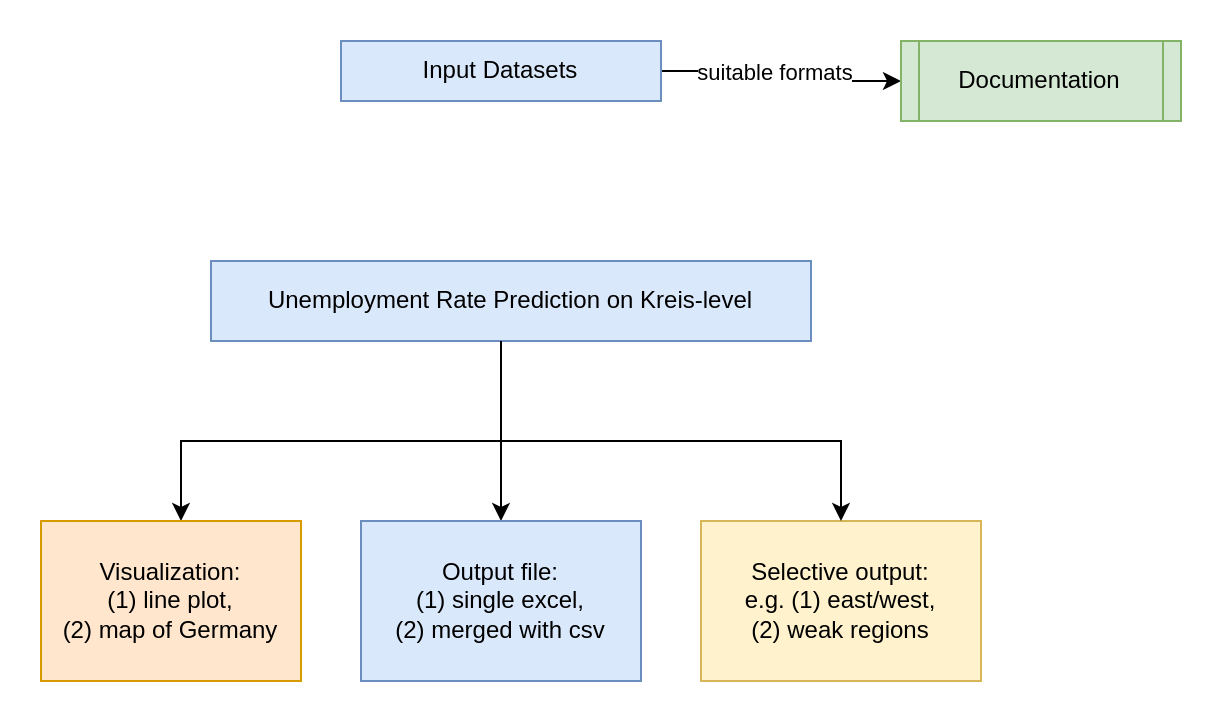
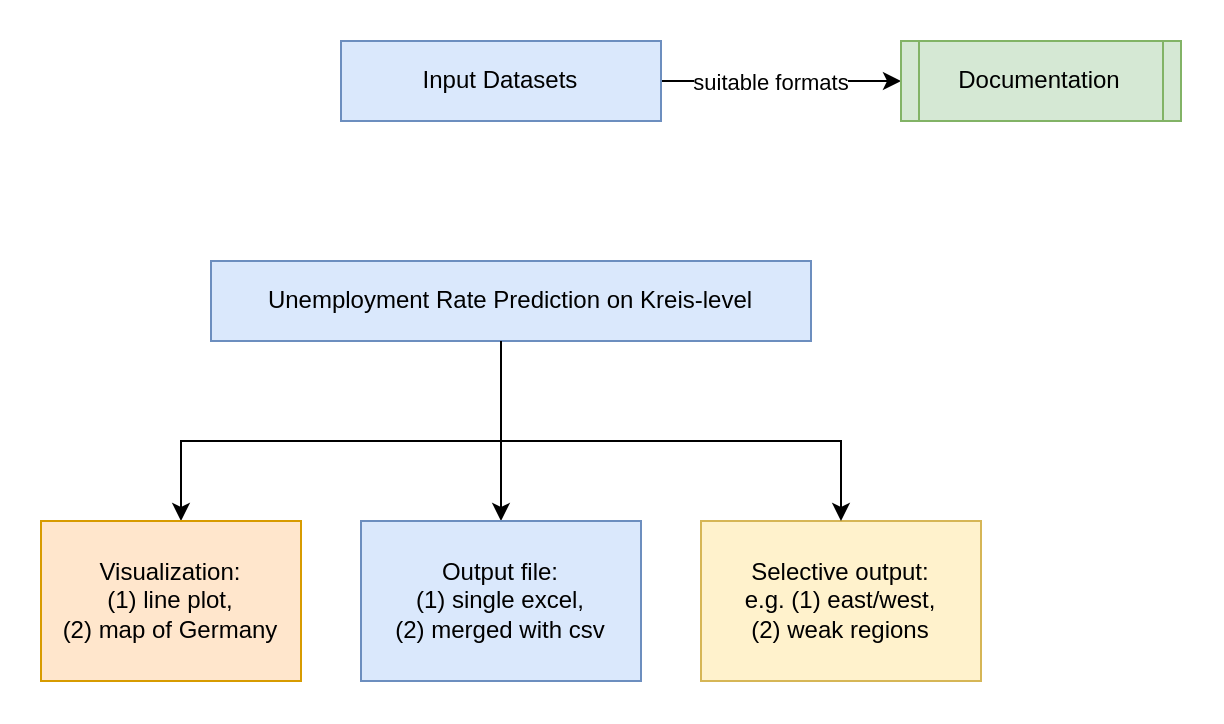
node "Input Datasets": size 320x60 -> 320x80
